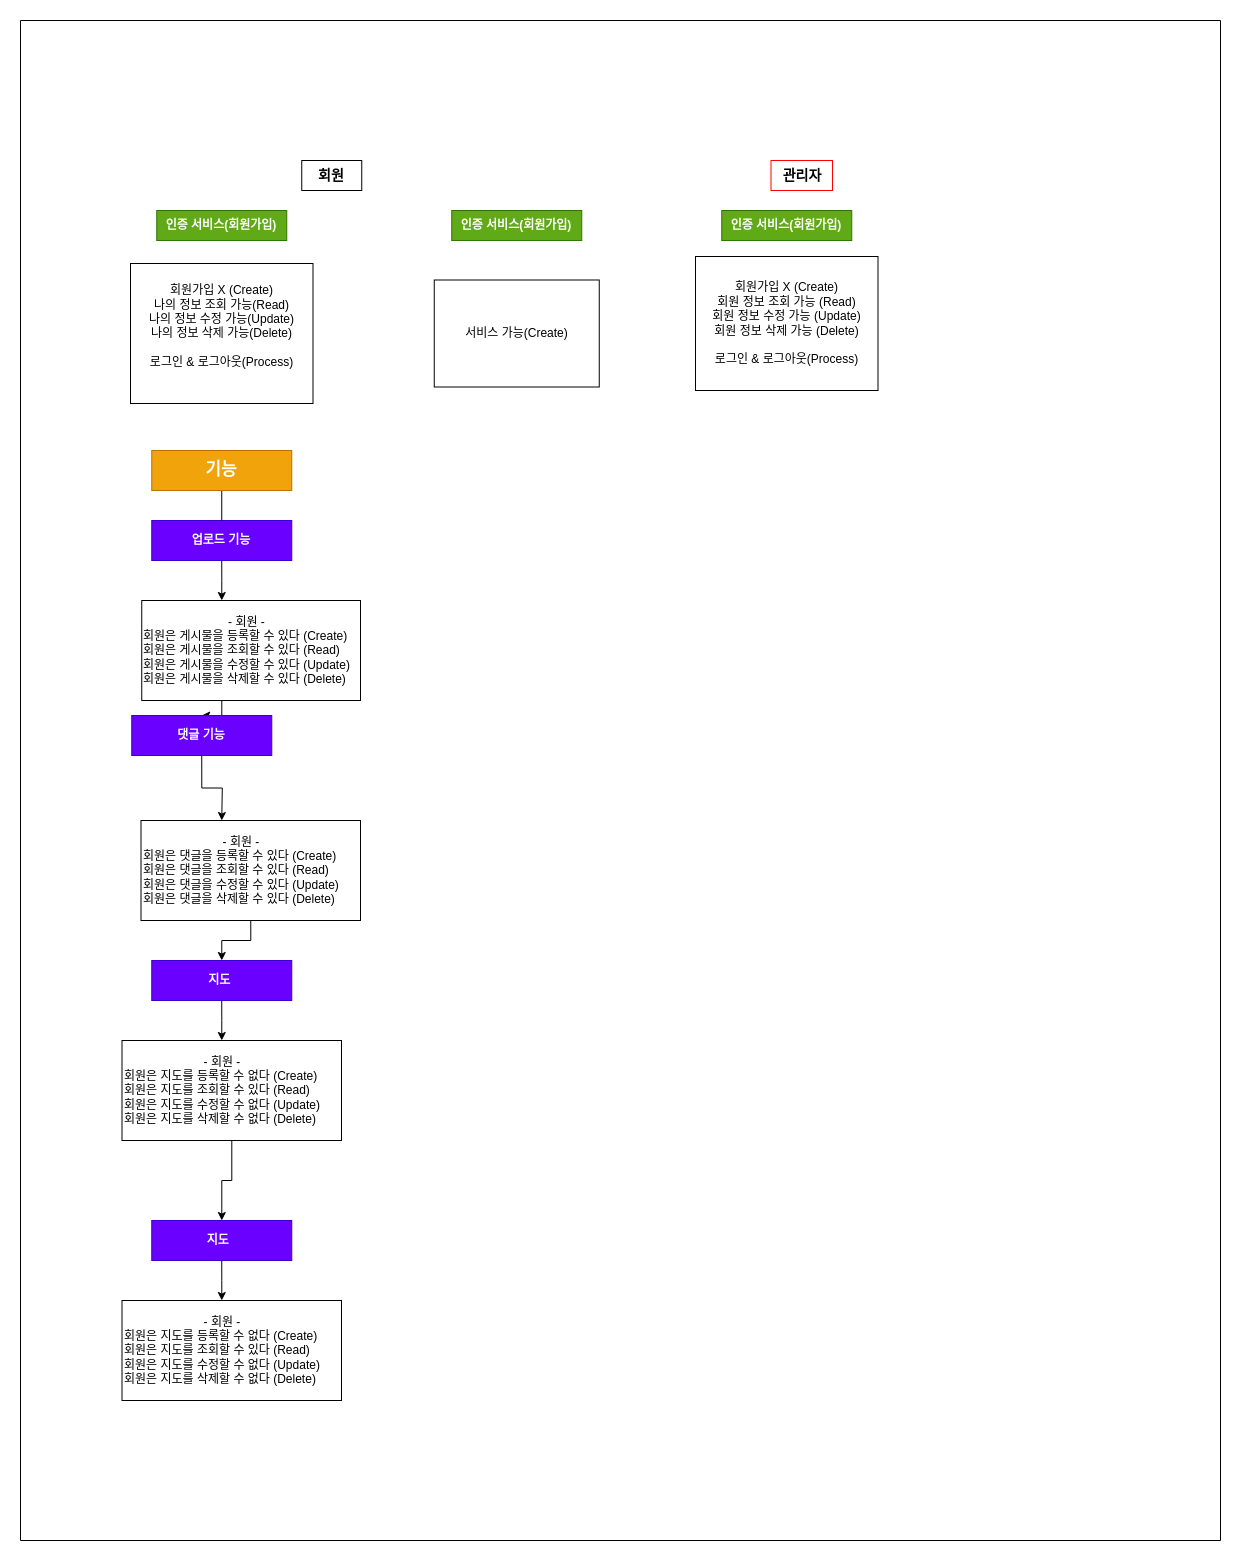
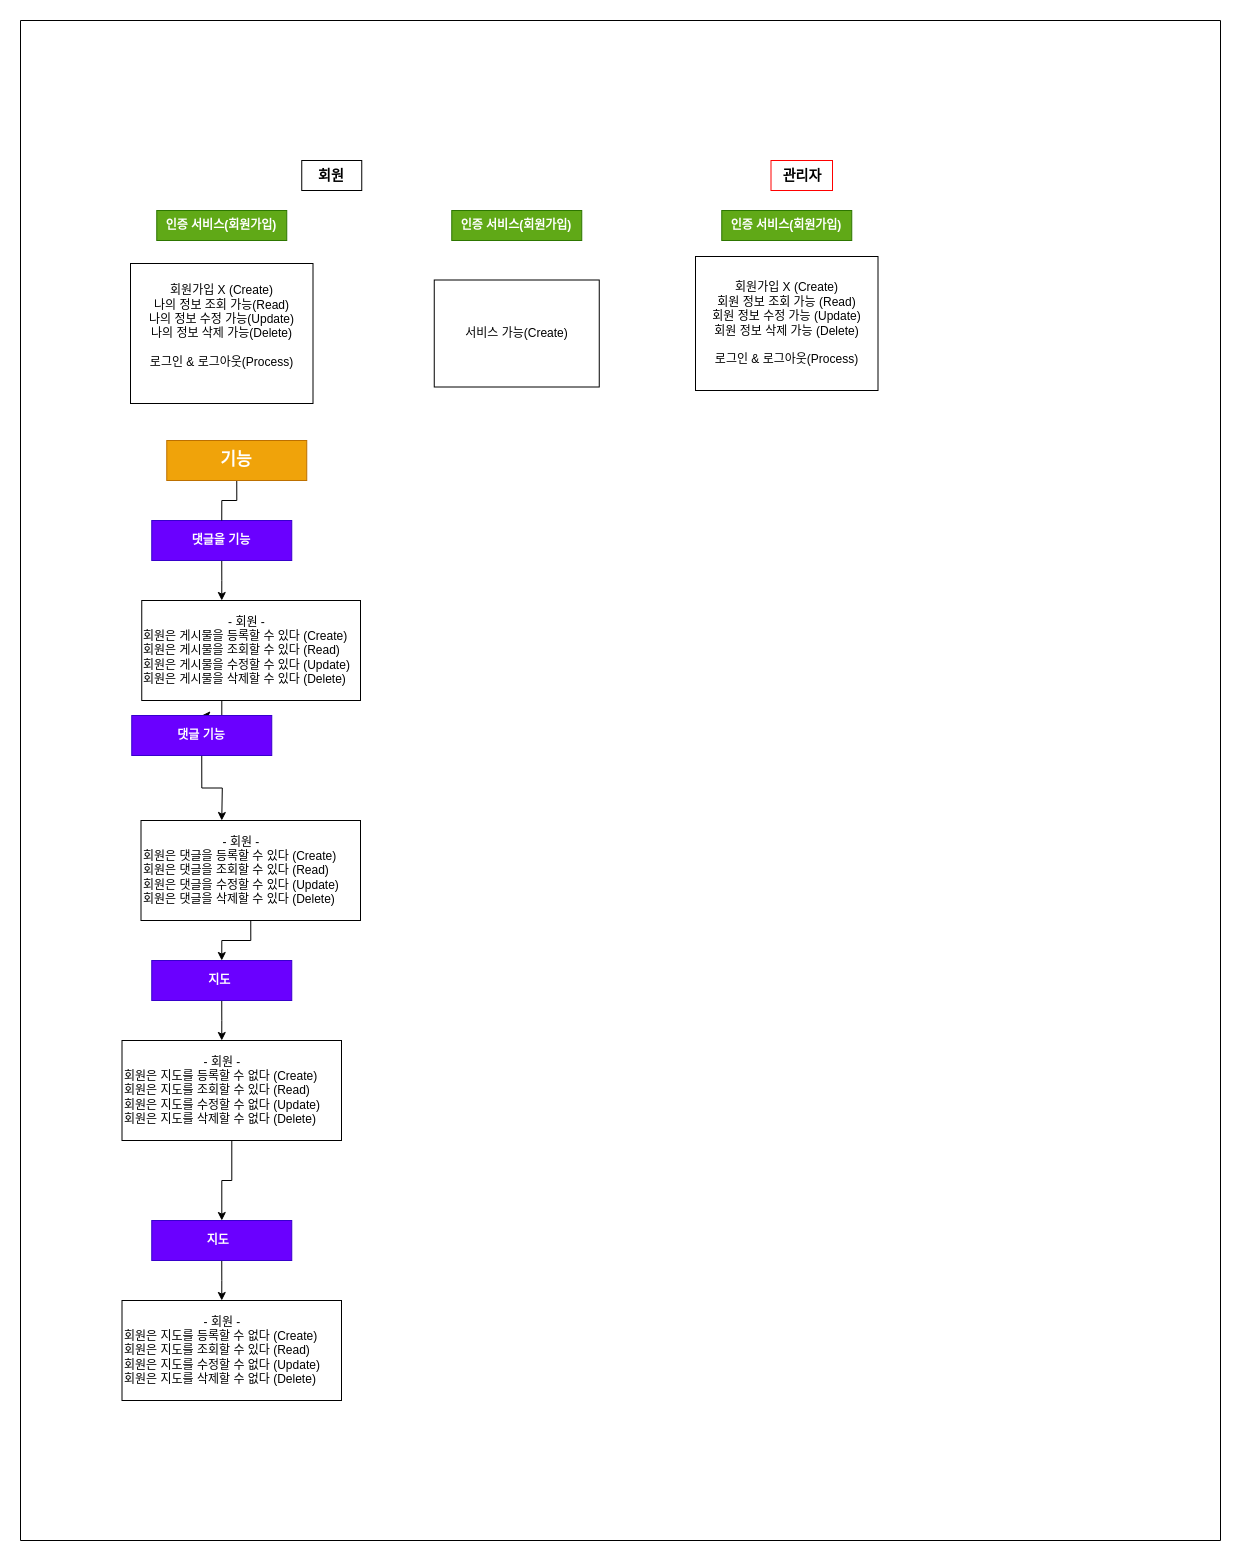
node "기능": moved (222, 471) -> (237, 461)
node "업로드 기능": label "업로드 기능" -> "댓글을 기능"
